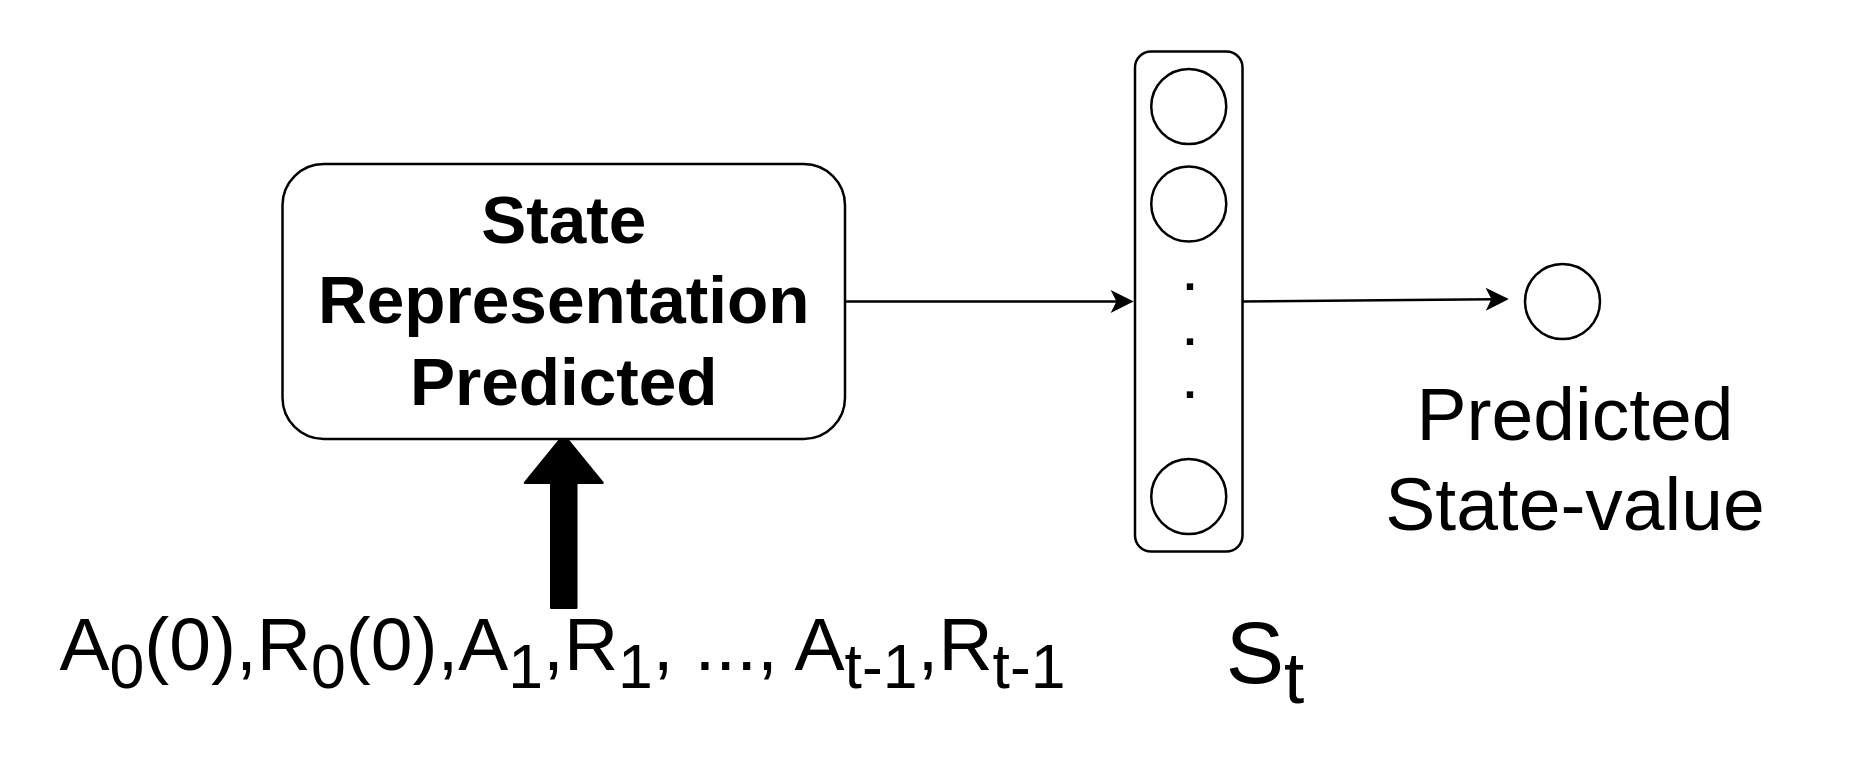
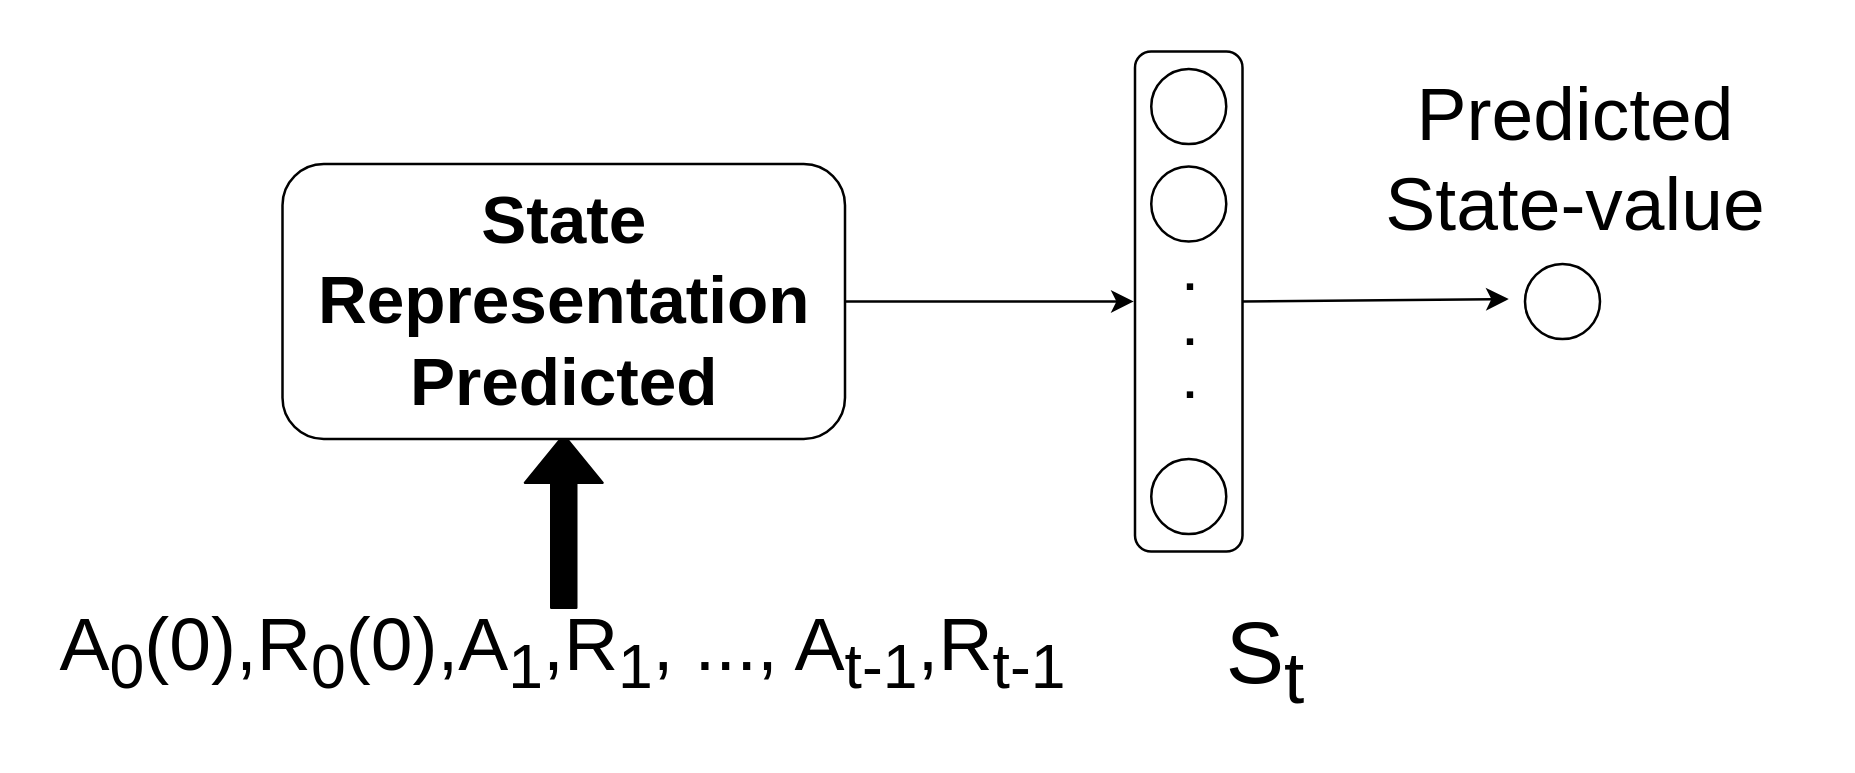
node "Predicted State-value": moved (1576, 459) -> (1576, 159)
